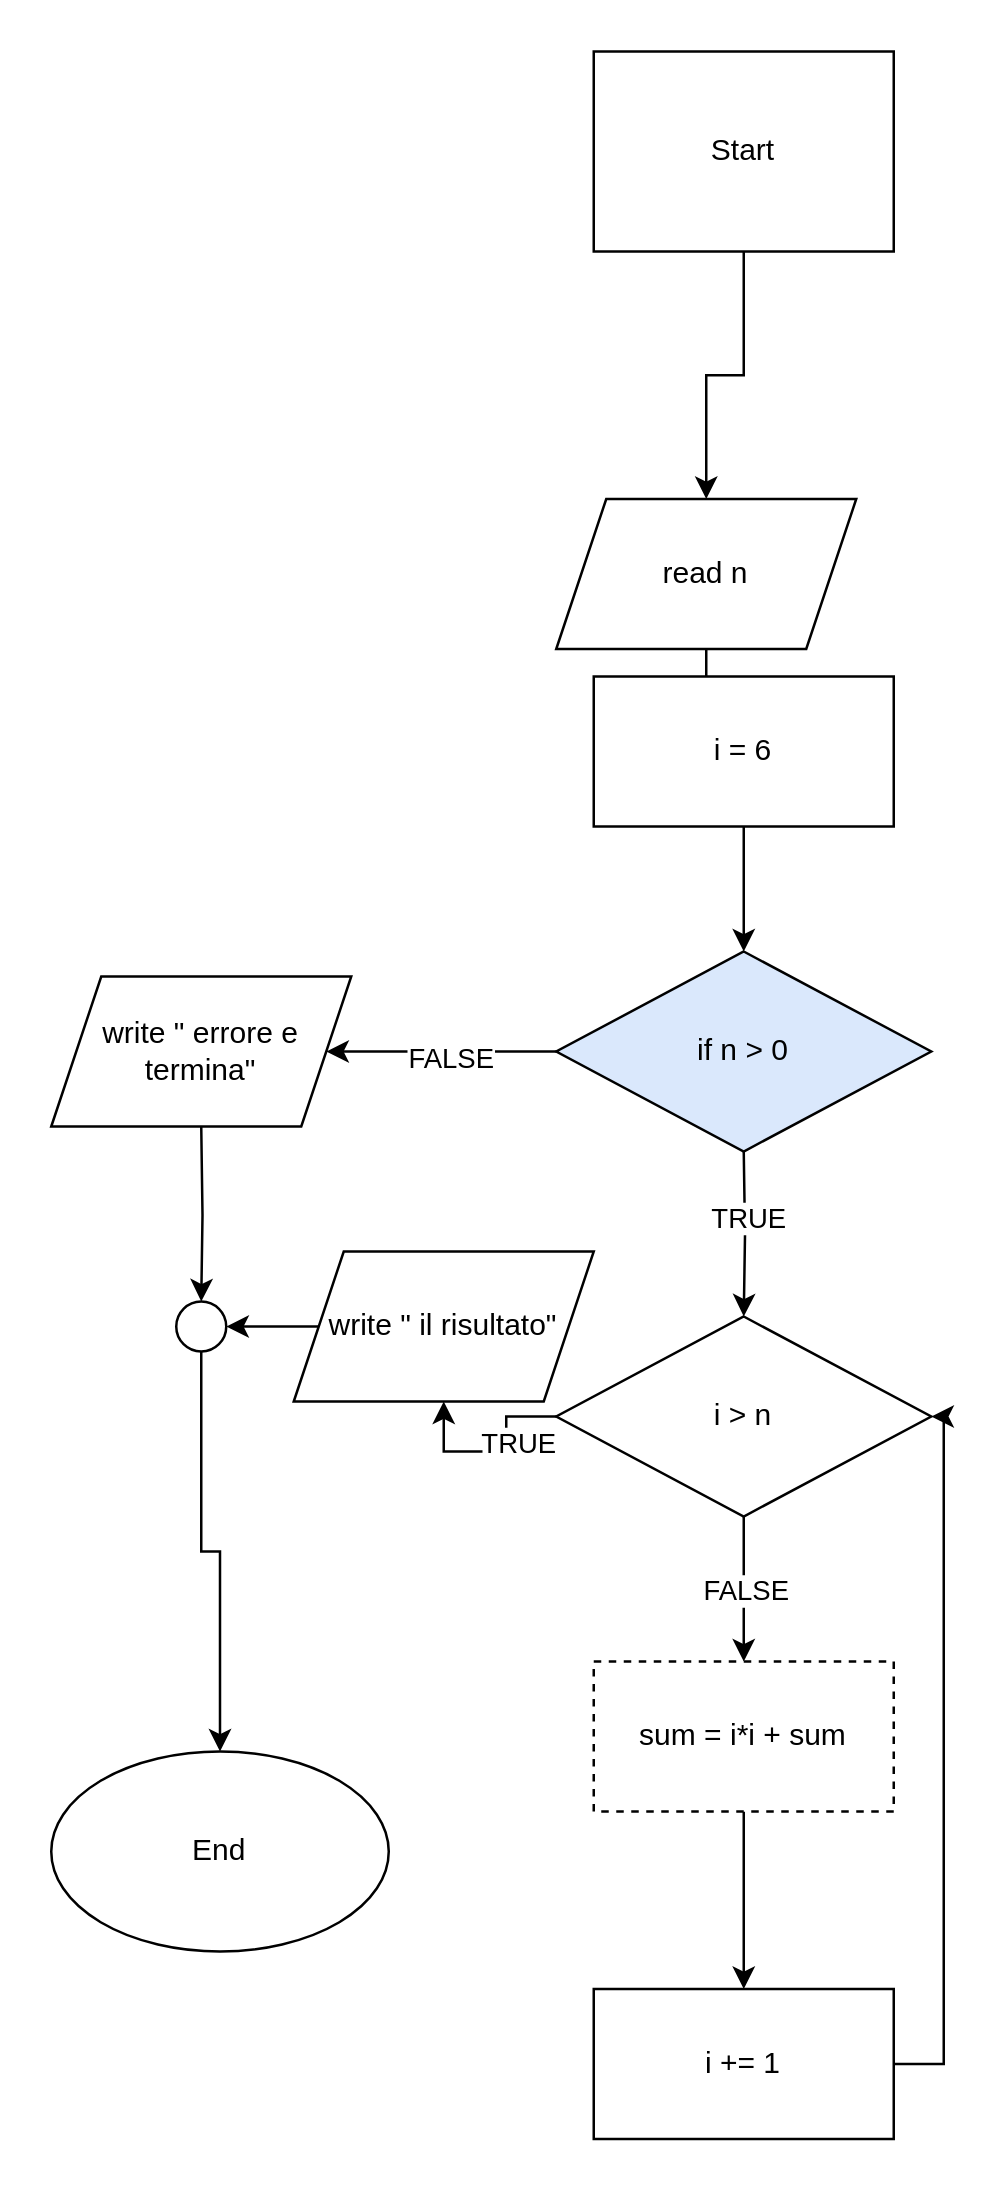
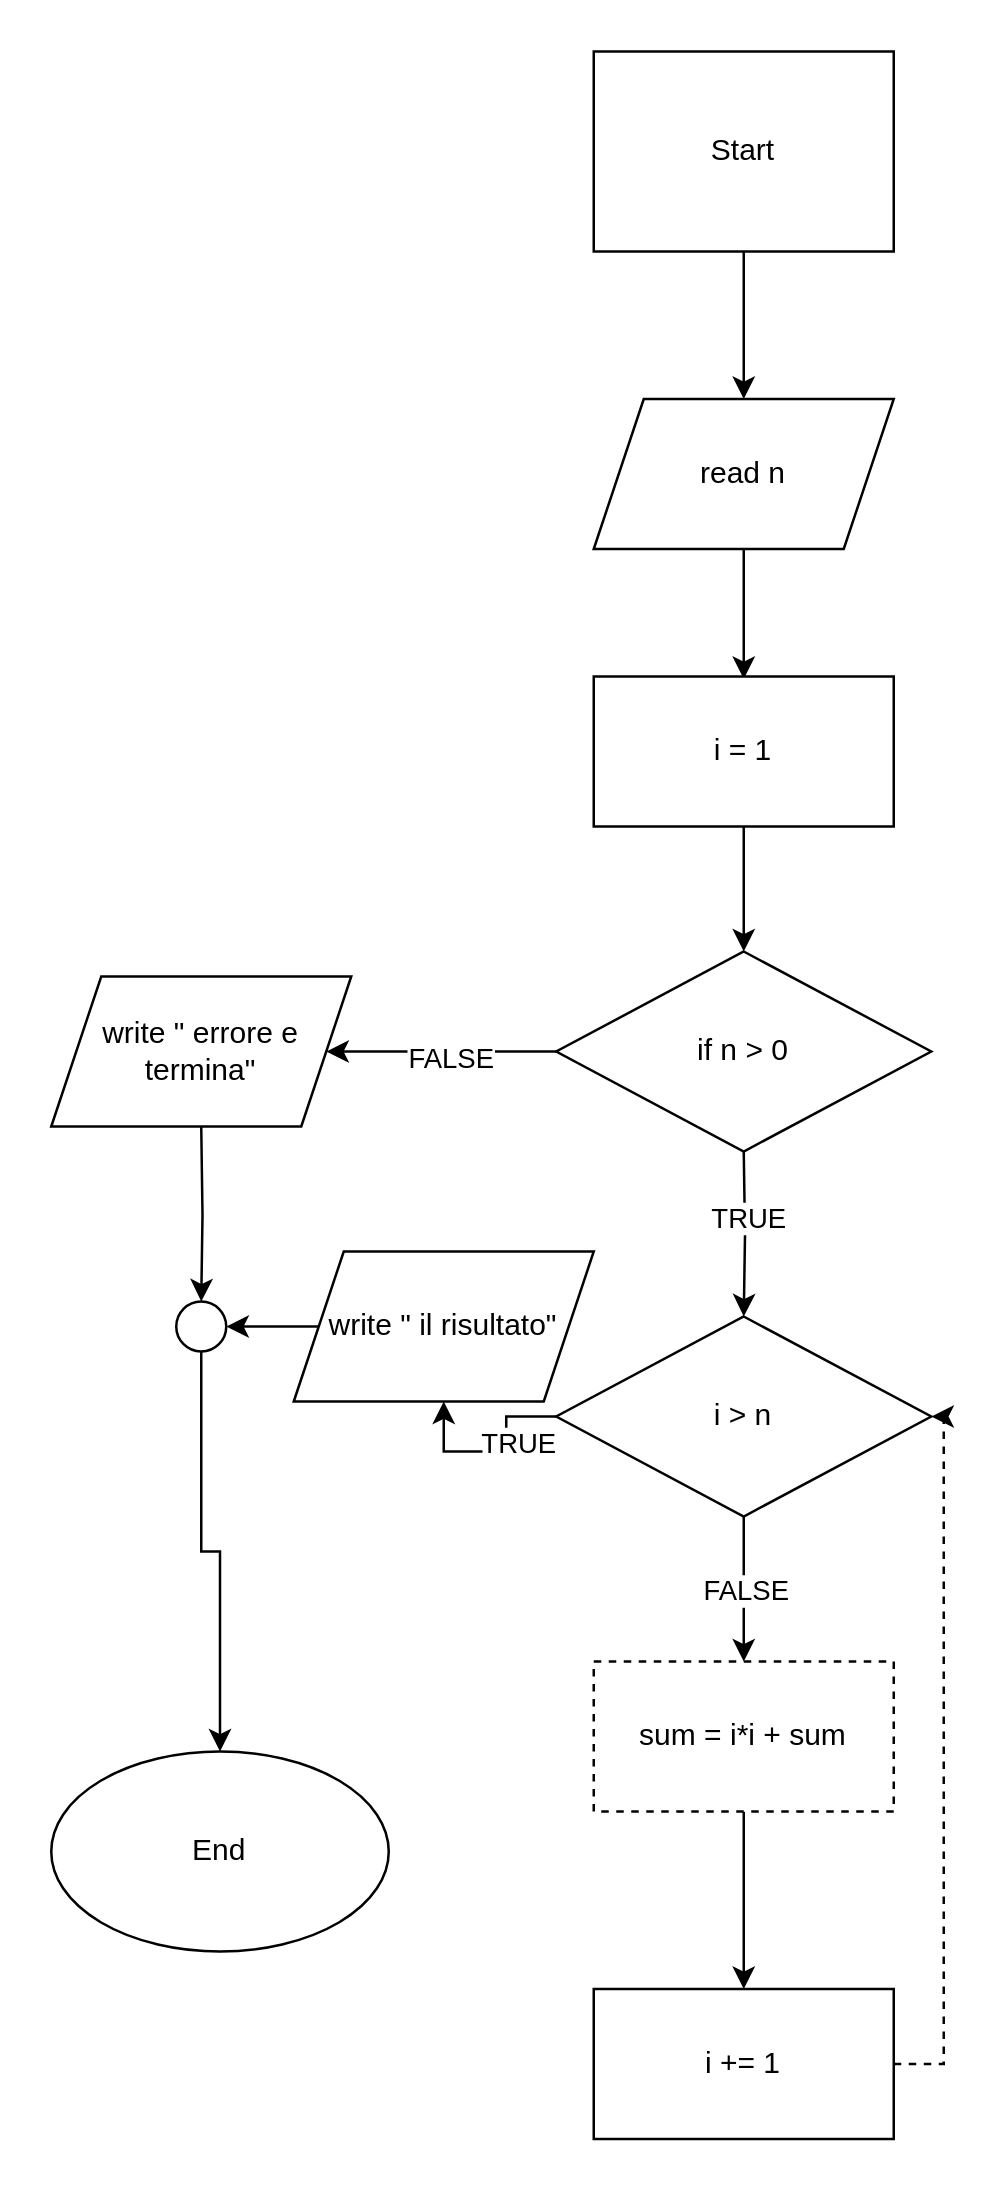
node "read n": moved (706, 574) -> (744, 474)
node "i = 6": label "i = 6" -> "i = 1"
node "if n > 0": fillcolor #dae8fc -> #ffffff
edge "i += 1" -> "i > n": style solid -> dashed
